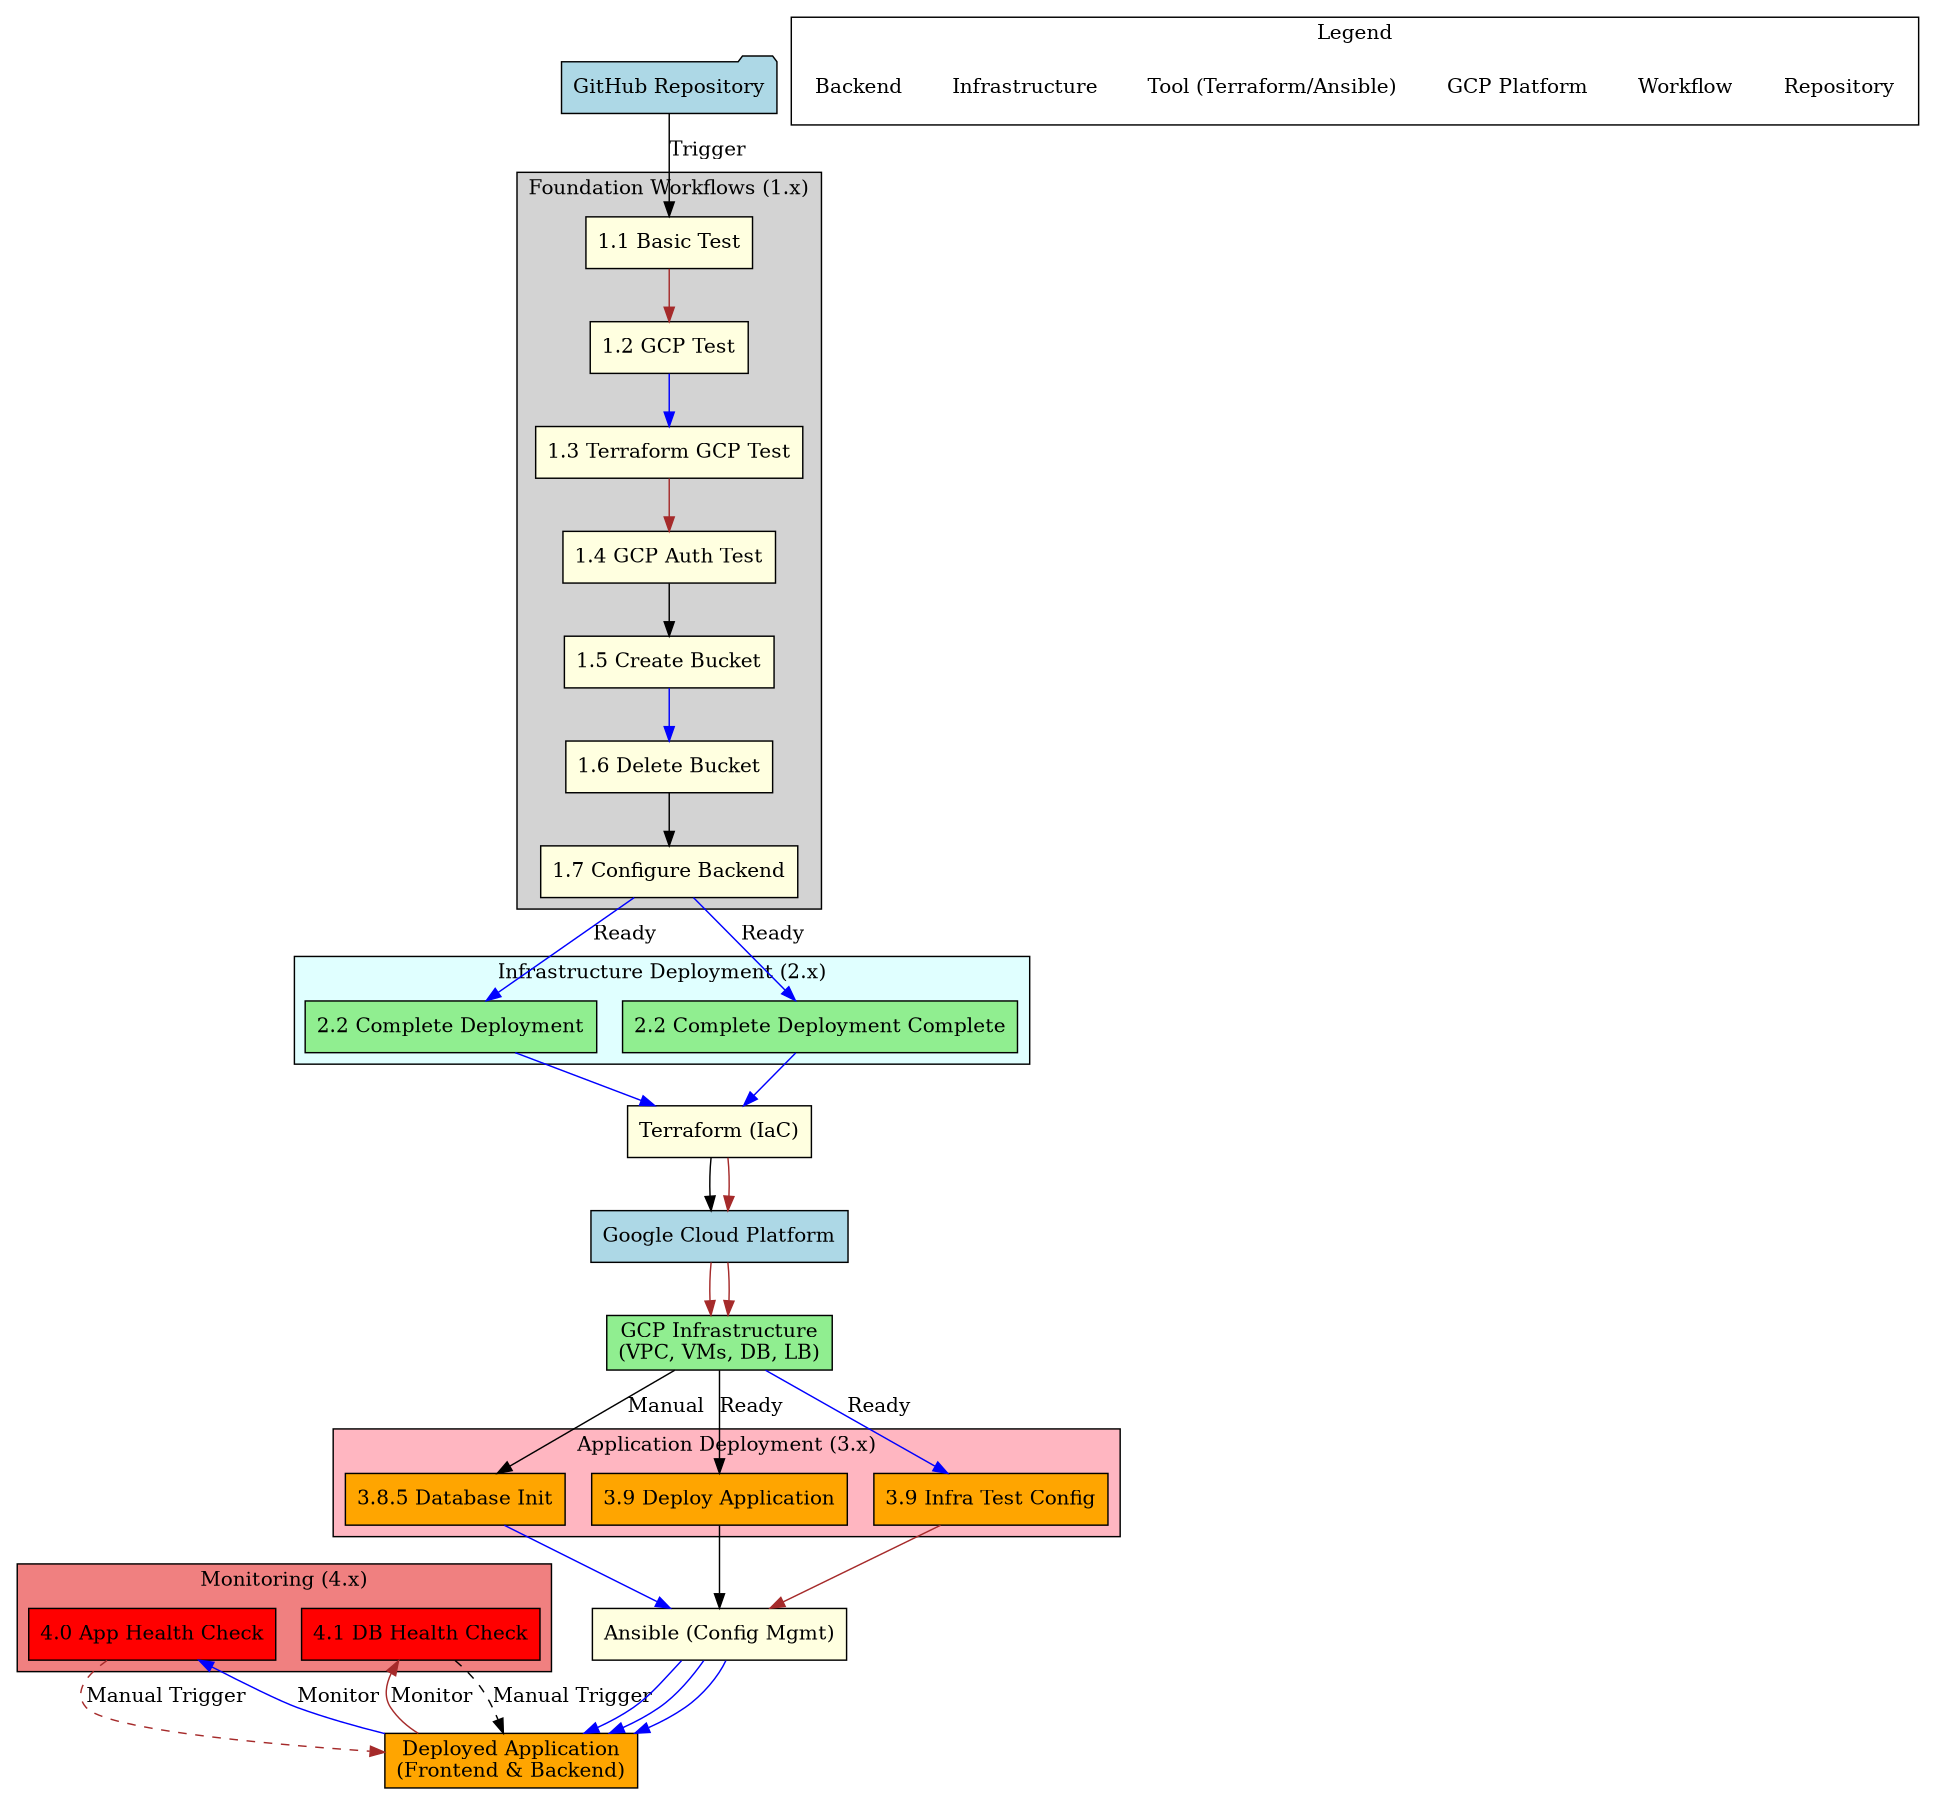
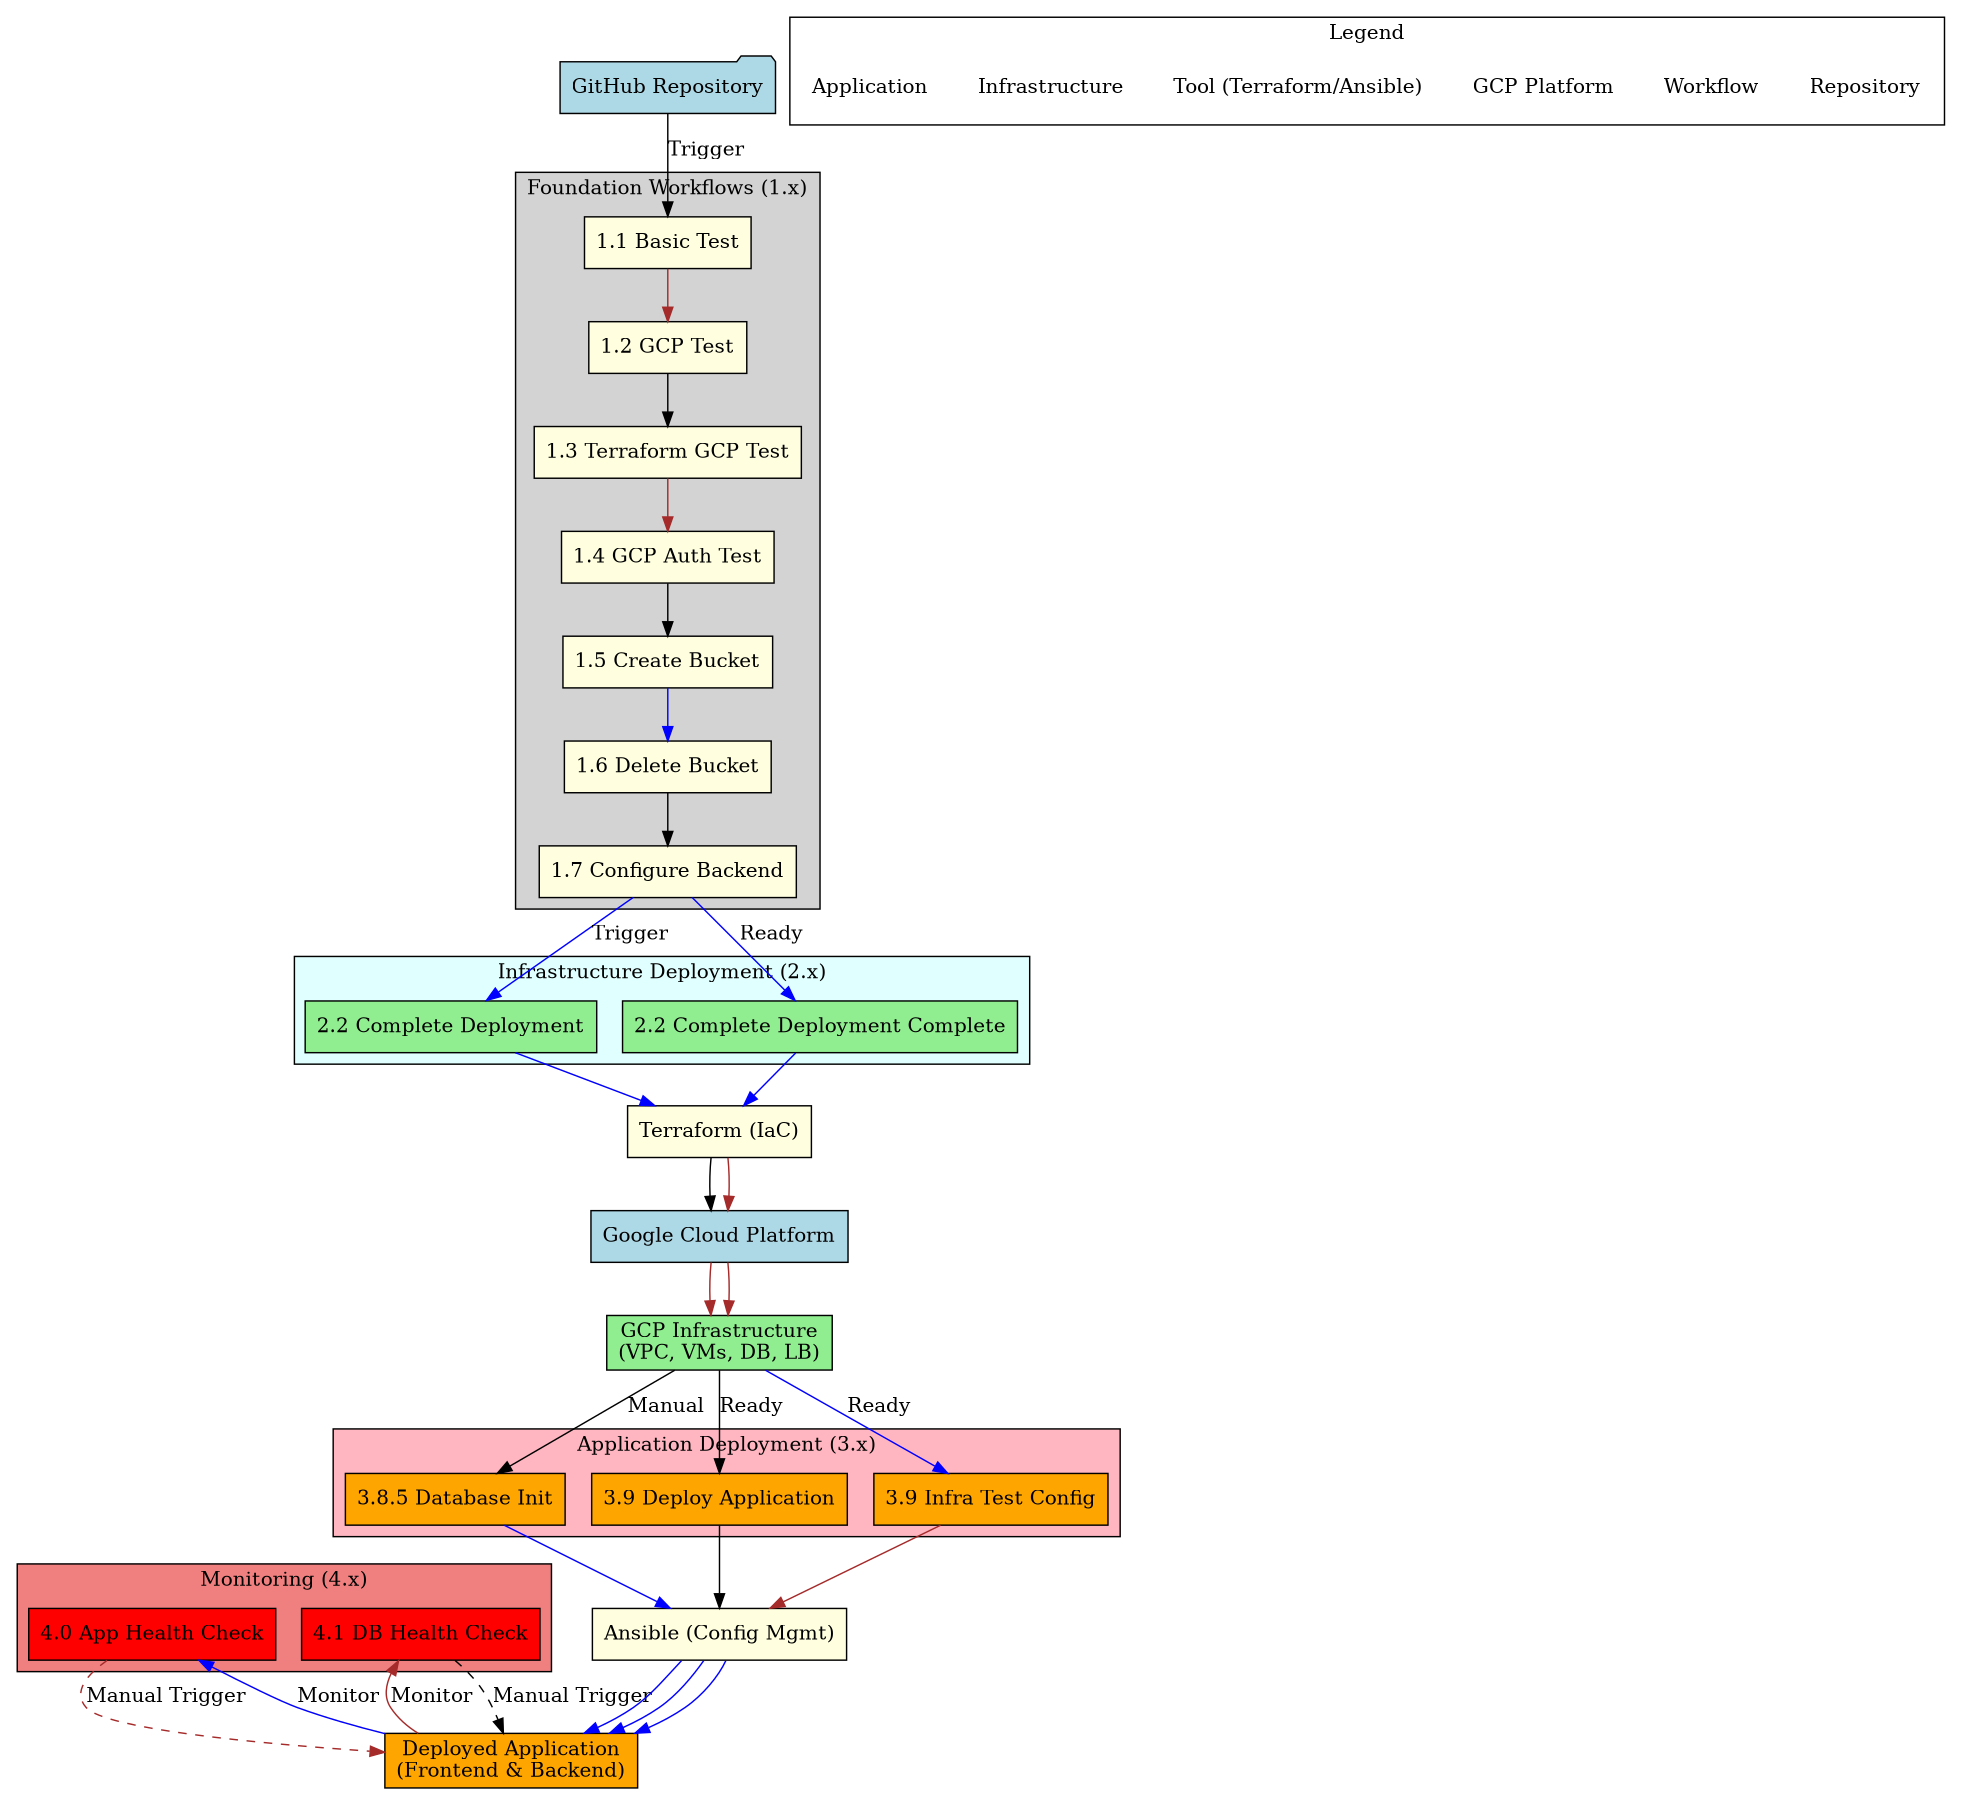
node "Backend": label "Backend" -> "Application"
edge "1.2 GCP Test" -> "1.3 Terraform GCP Test": color blue -> black
edge "1.7 Configure Backend" -> "2.2 Complete Deployment": label "Ready" -> "Trigger"
